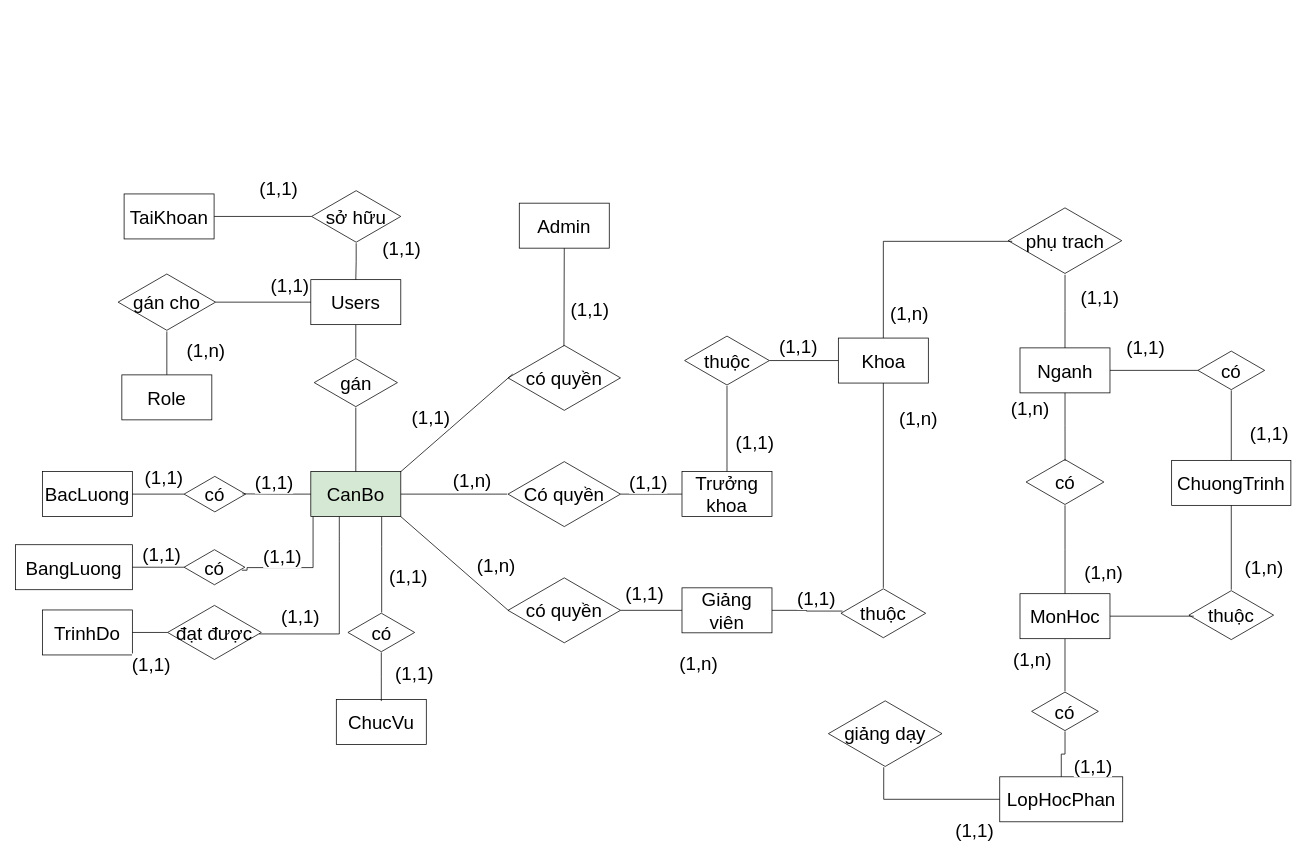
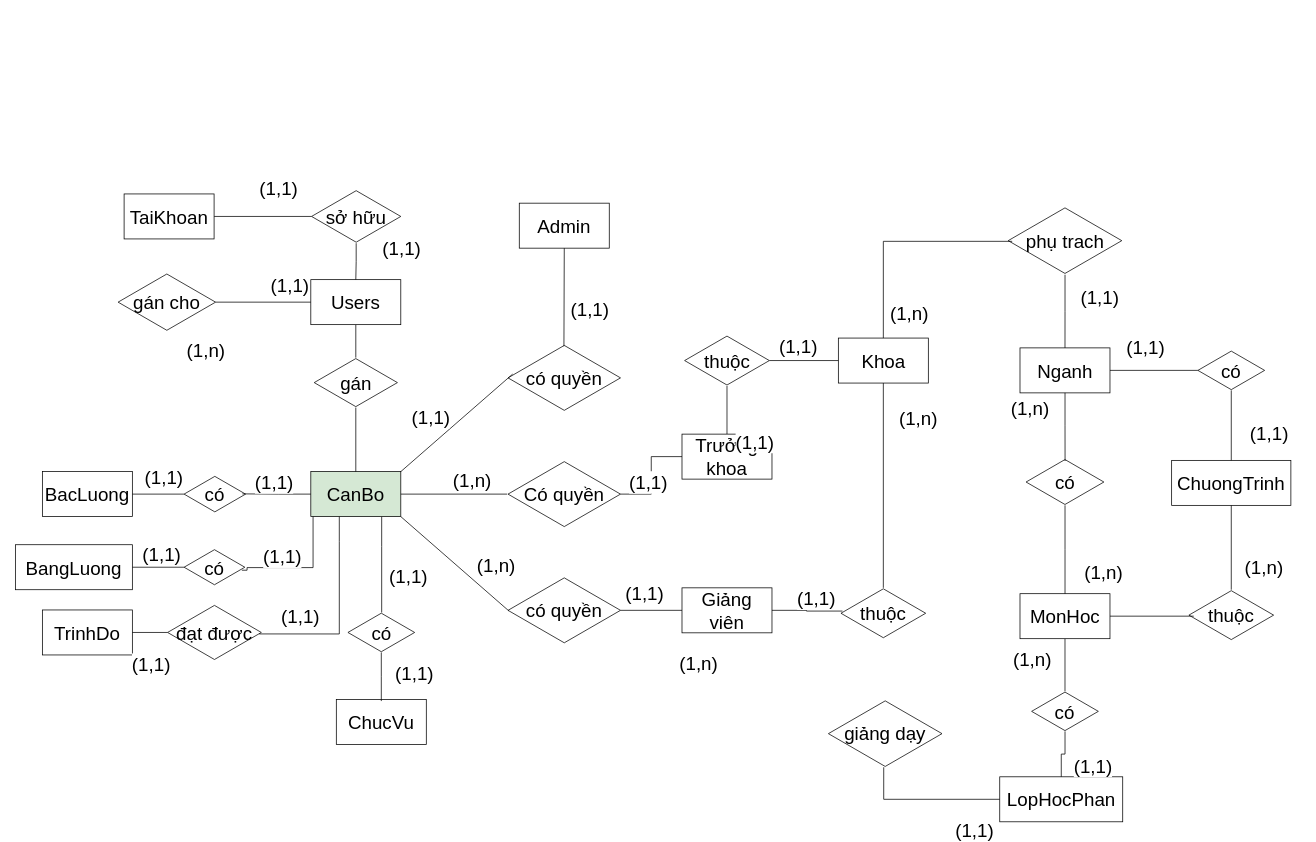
edge "gán cho" -- "Role": removed
node "Role": removed
node "Trưởng khoa": moved (727, 494) -> (727, 456)
